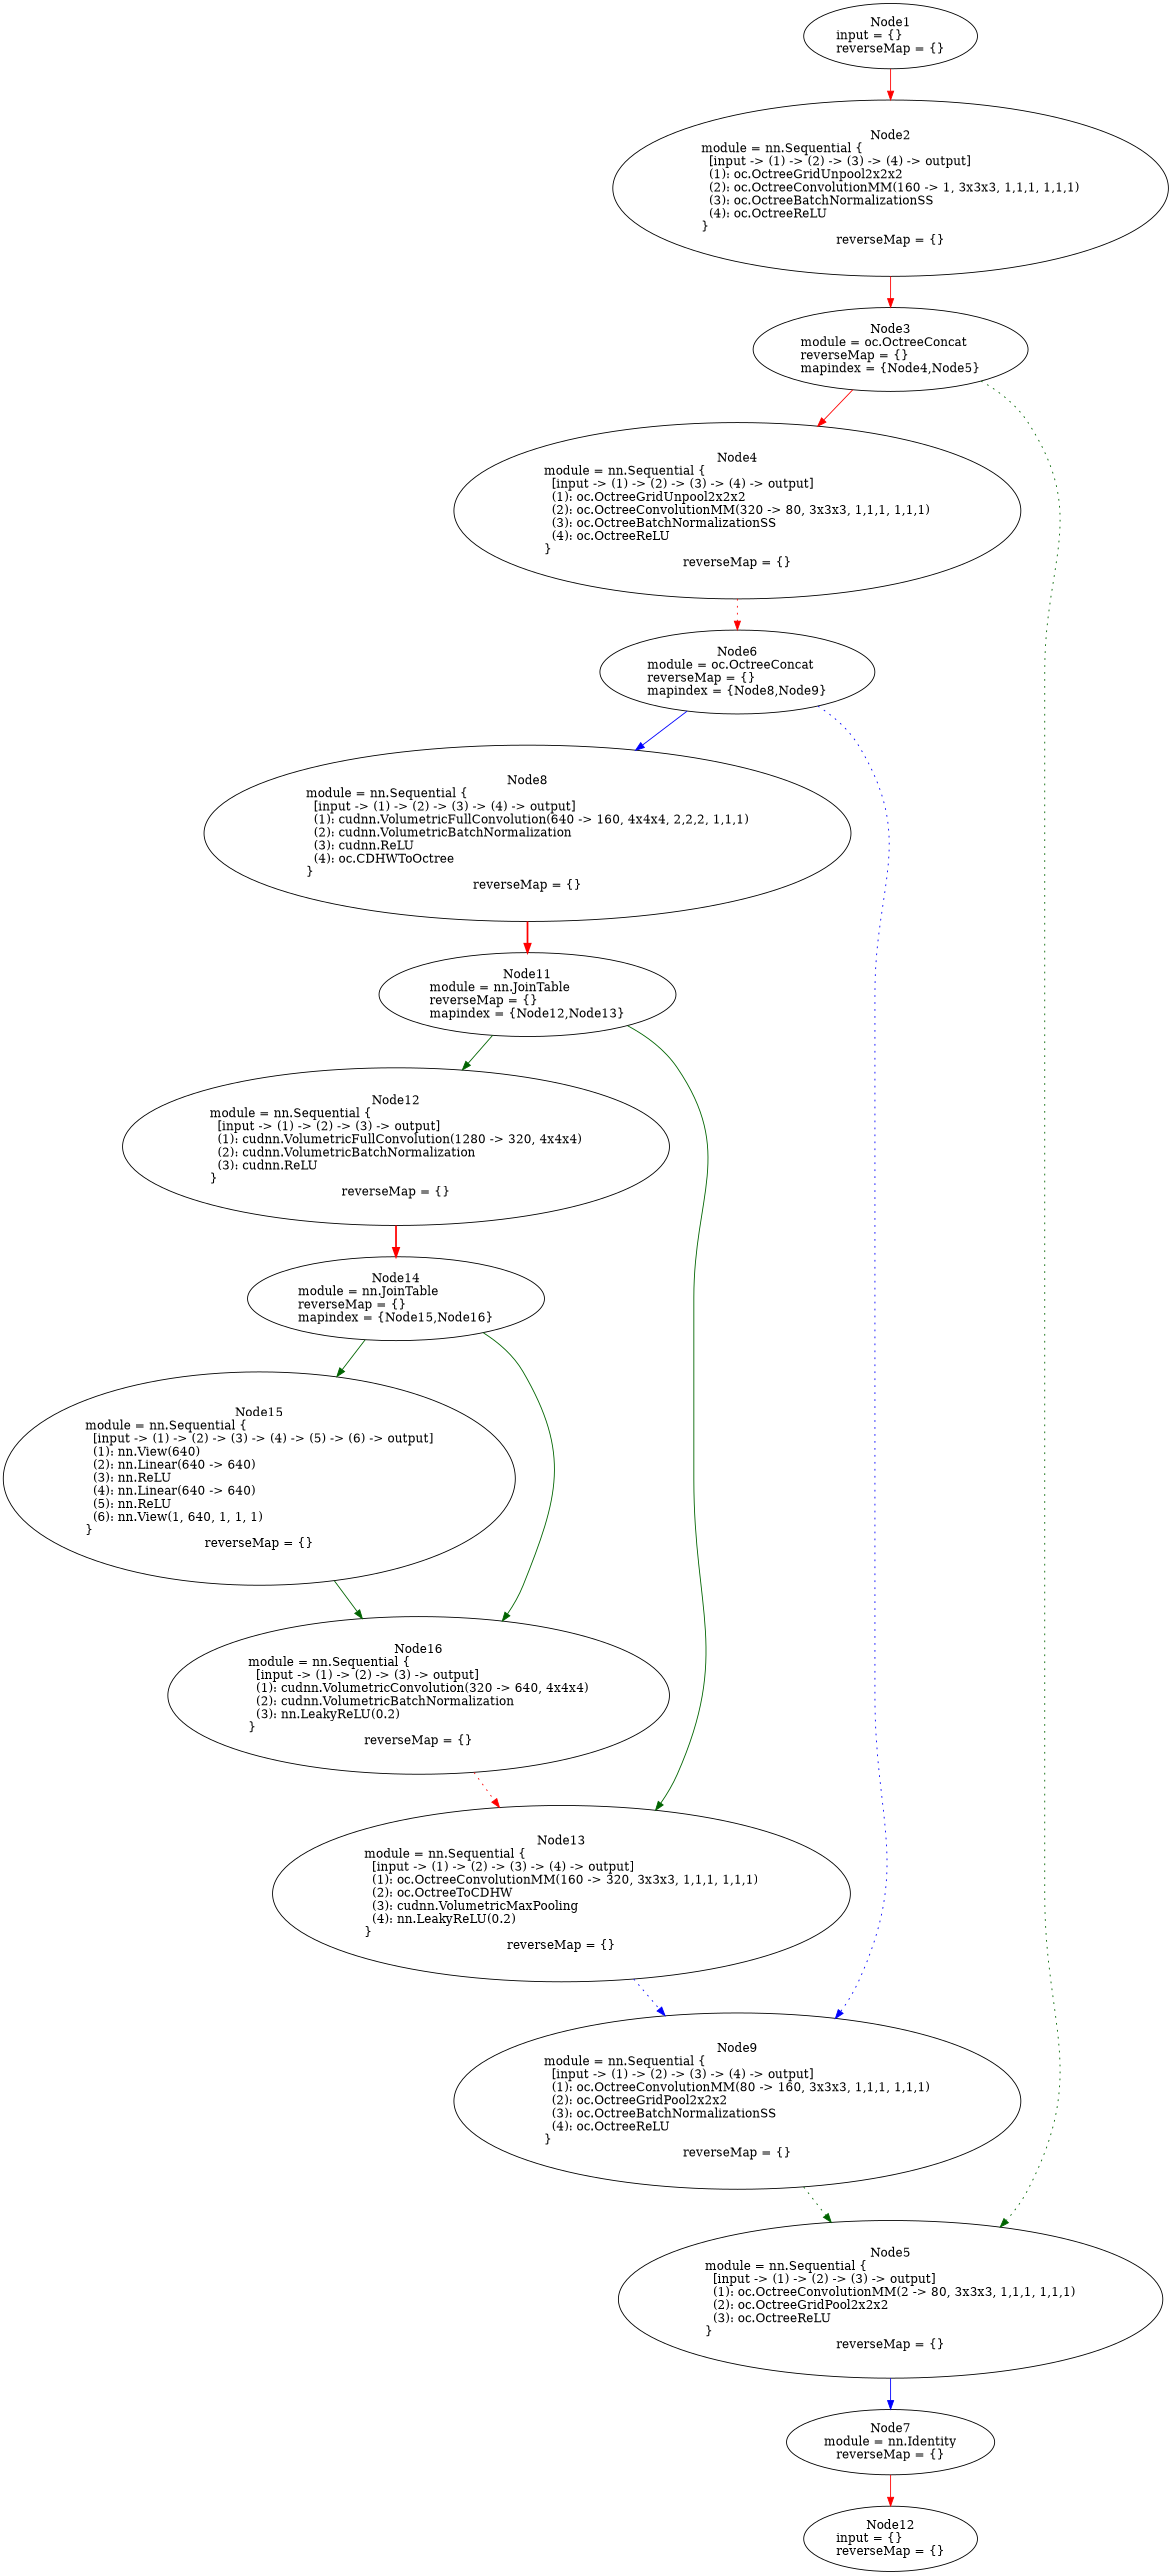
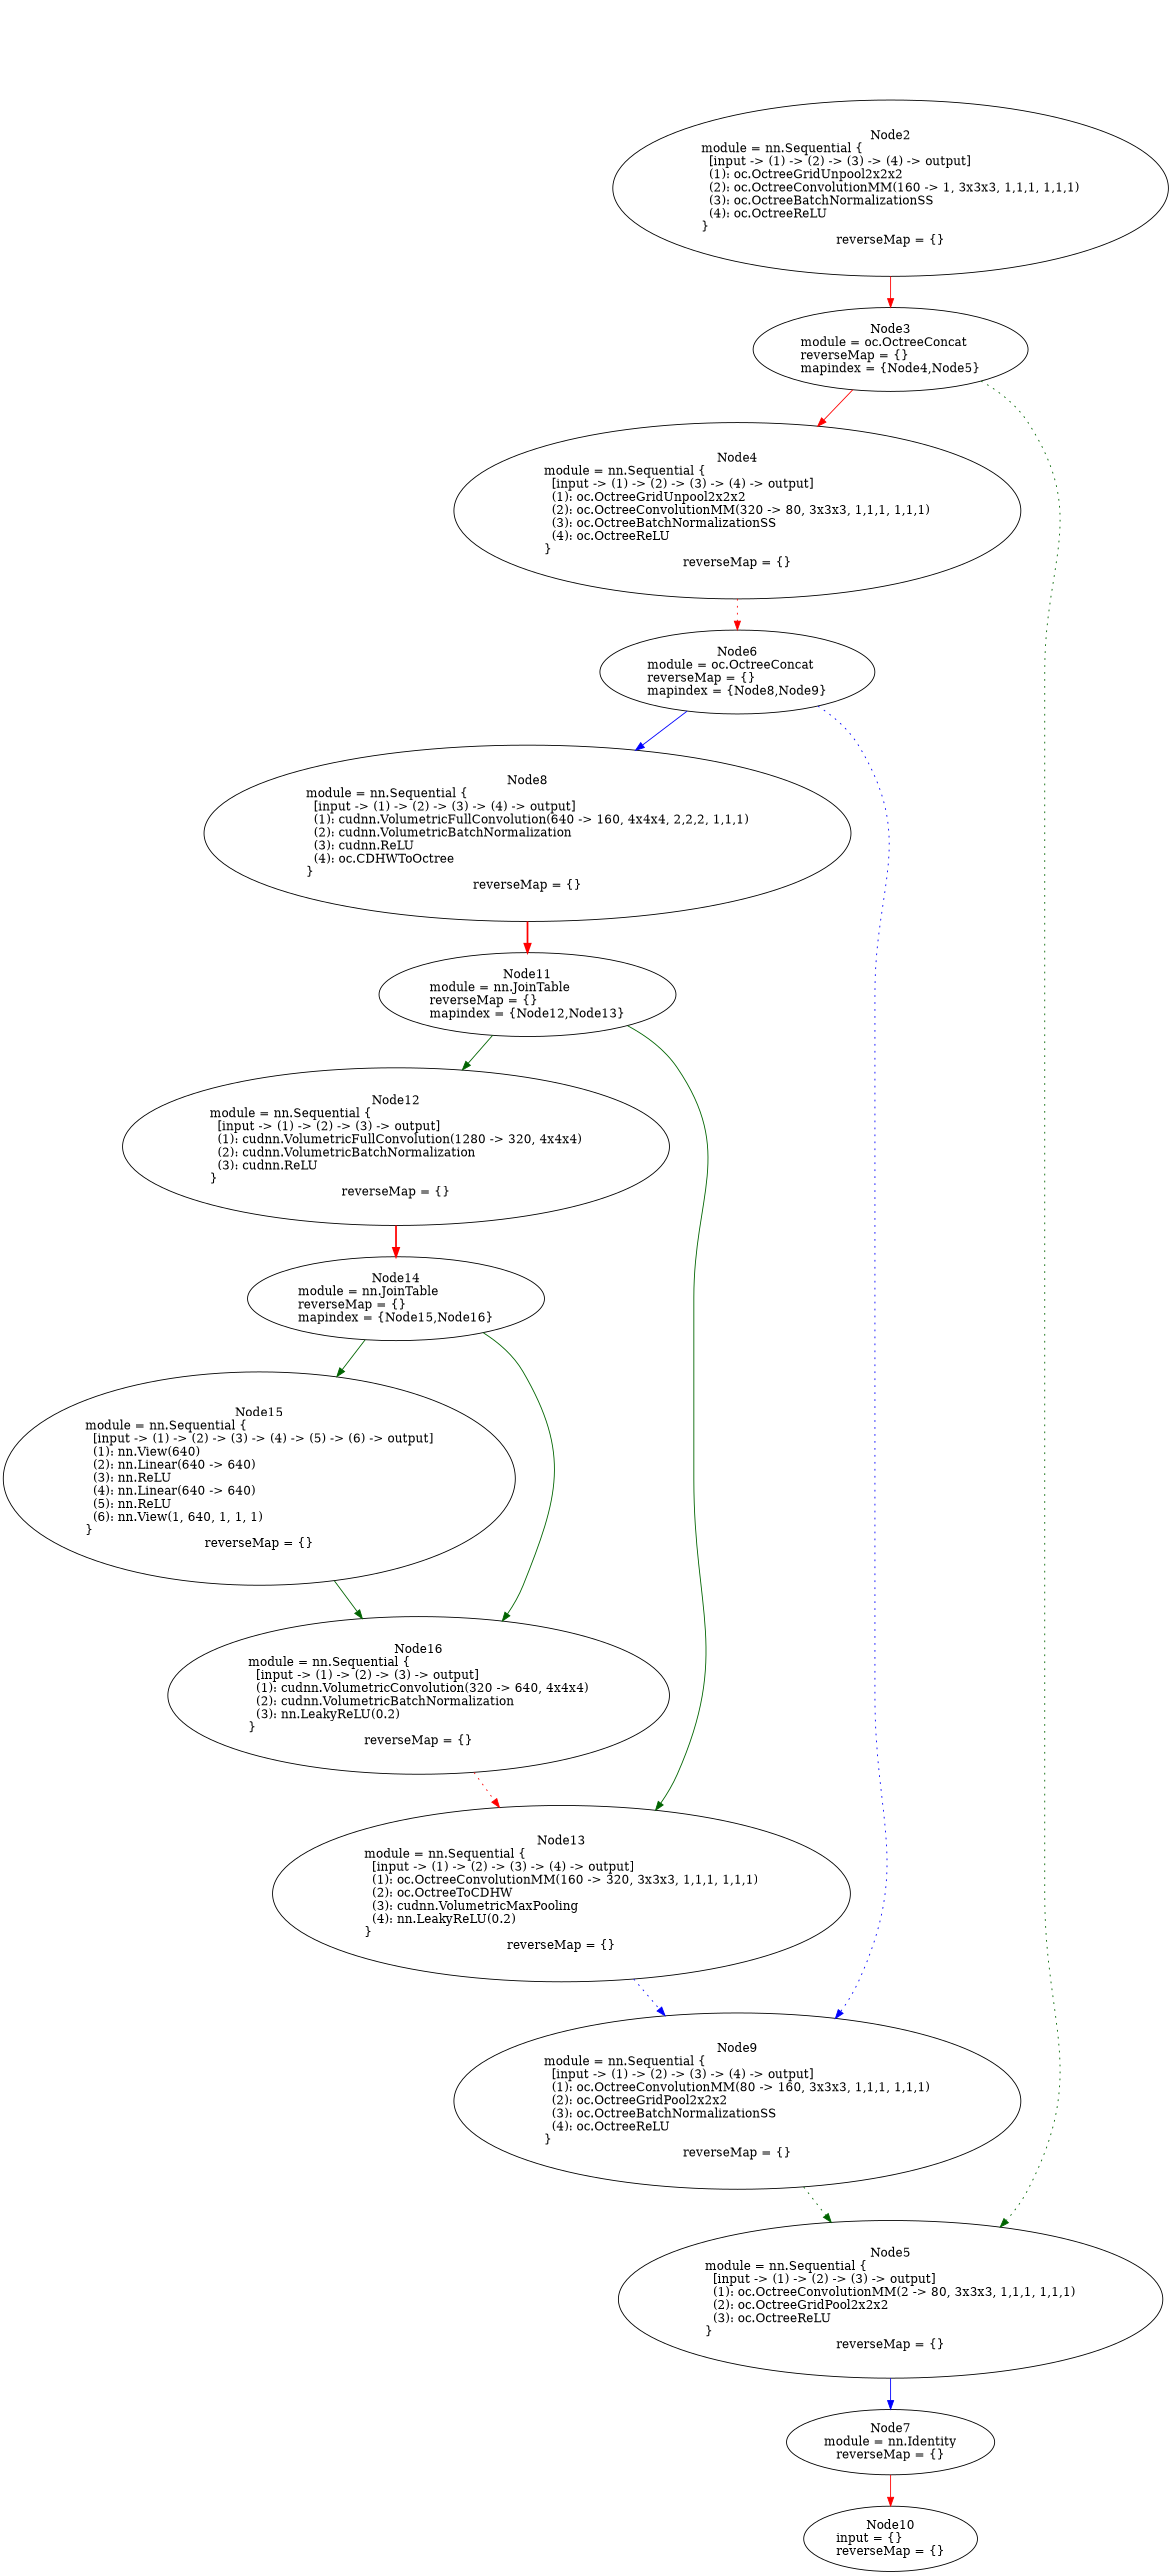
node "Node1 input = {} reverseMap = {}": removed
node "Node12 input = {} reverseMap = {}": label "Node12 input = {} reverseMap = {}" -> "Node10 input = {} reverseMap = {}"
